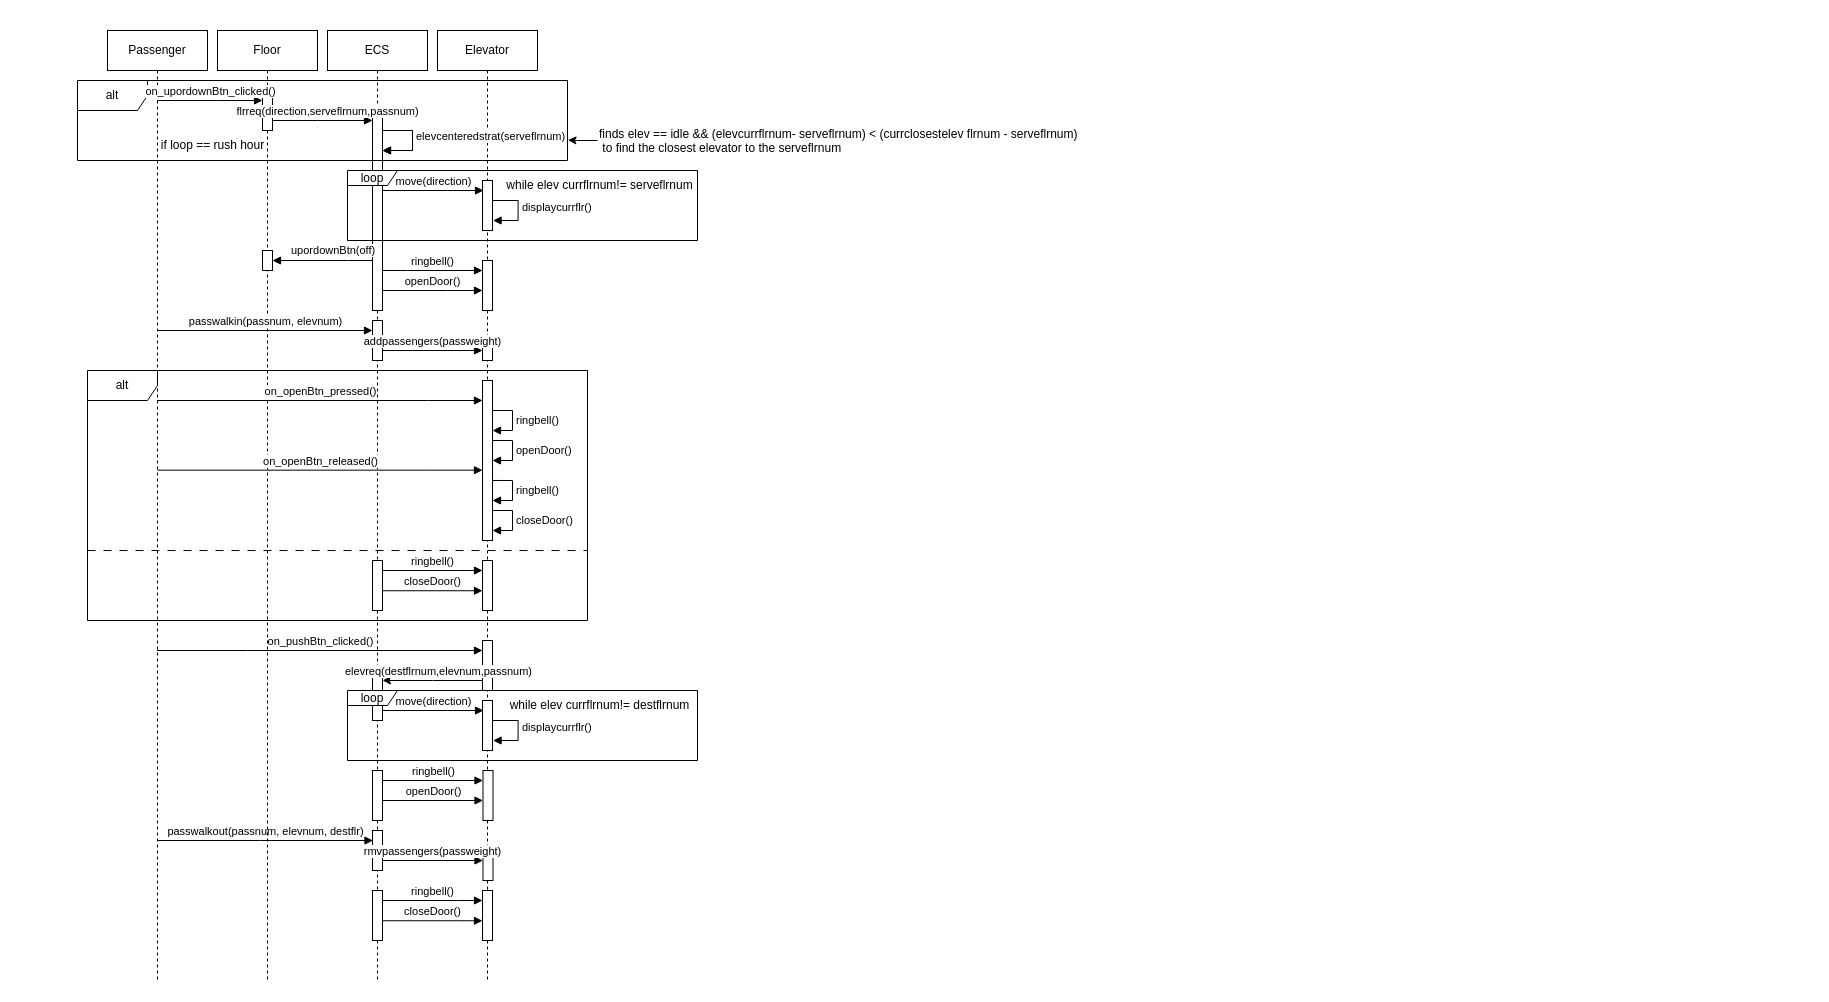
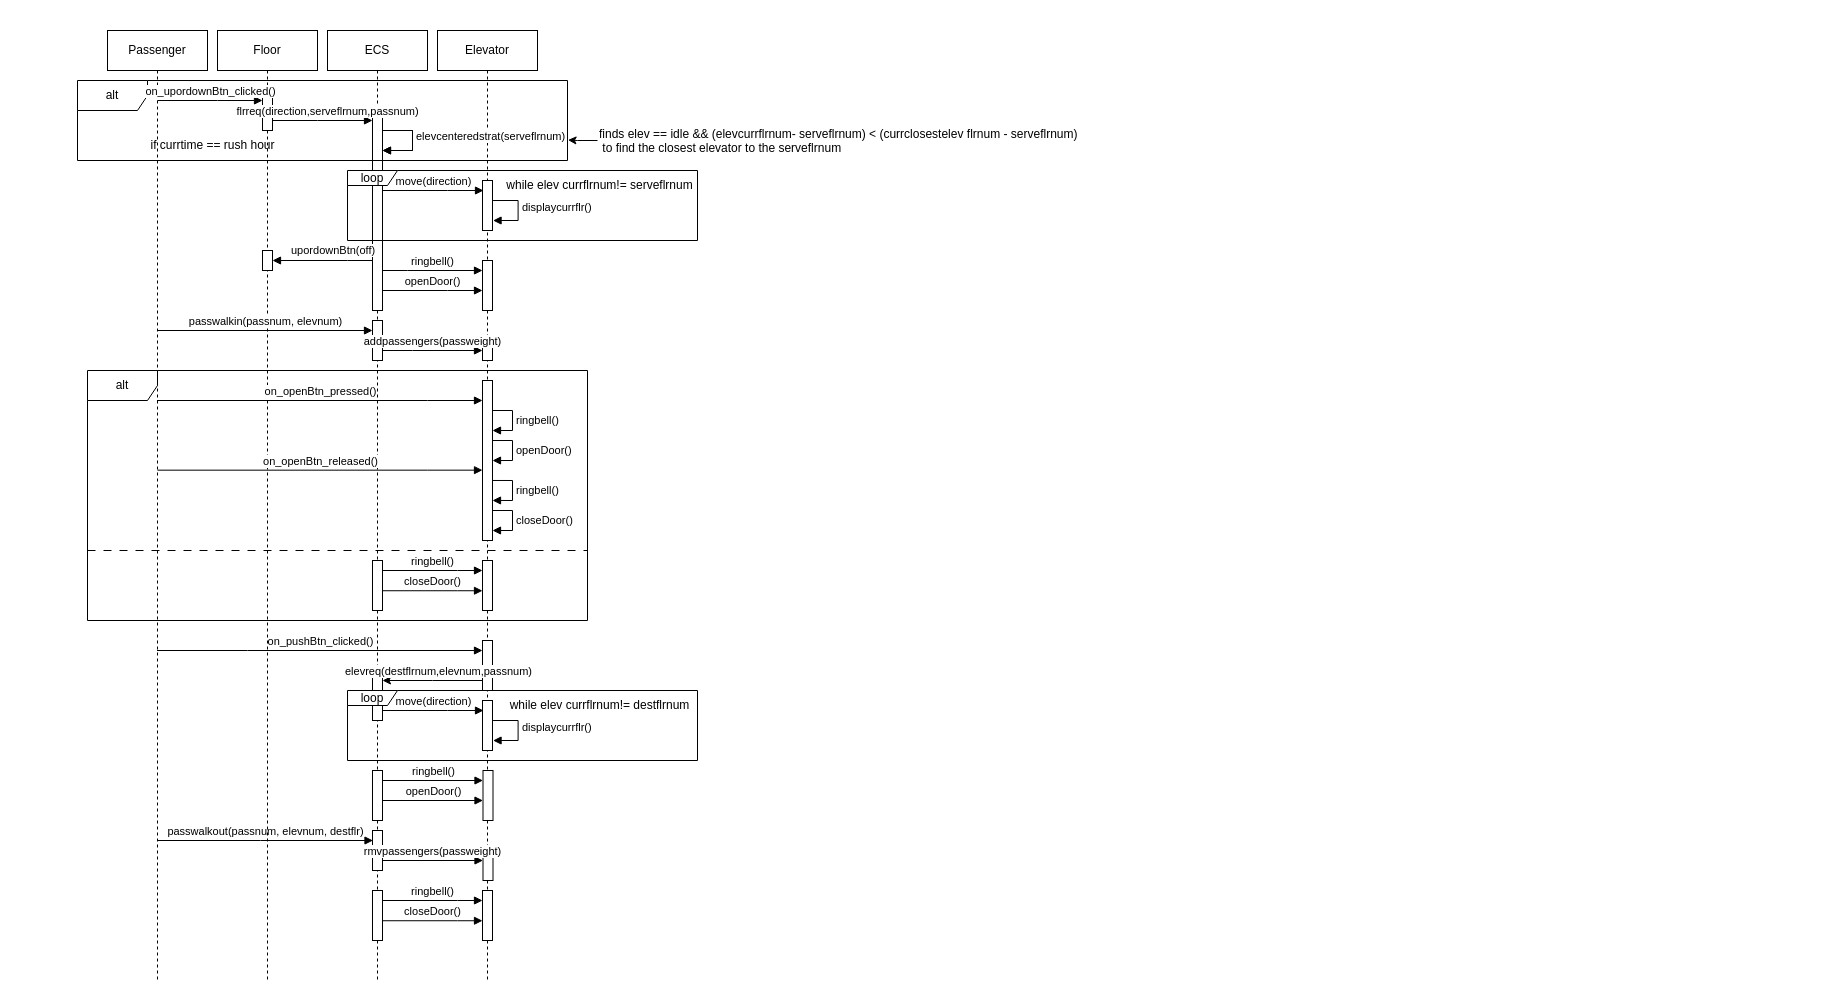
node "if loop == rush hour": label "if loop == rush hour" -> "if currtime == rush hour"
